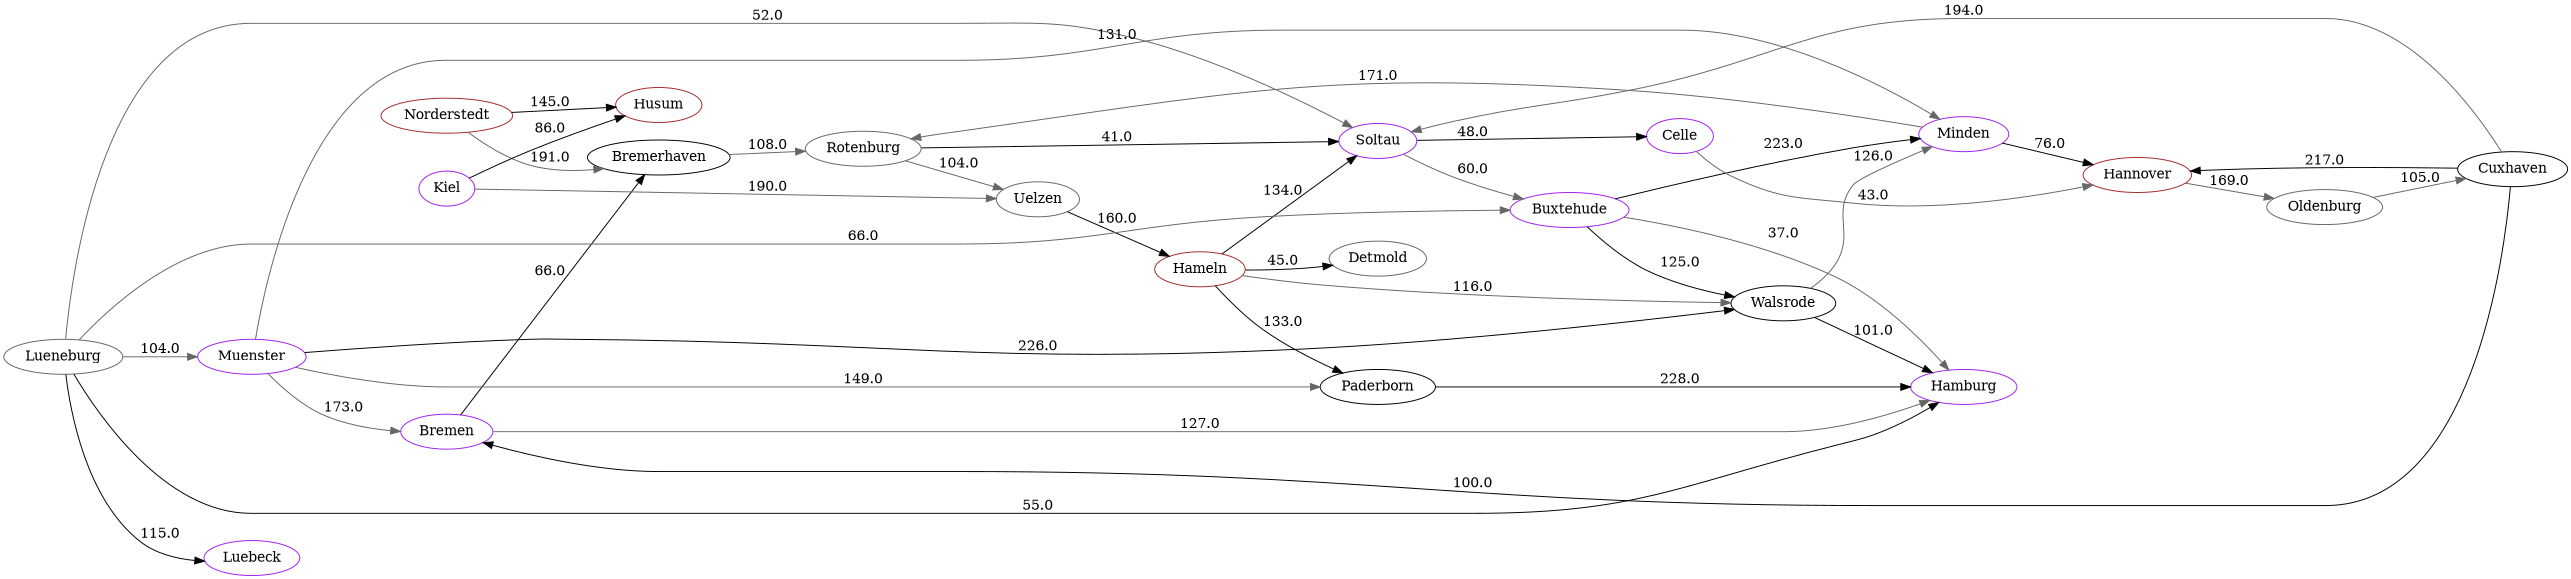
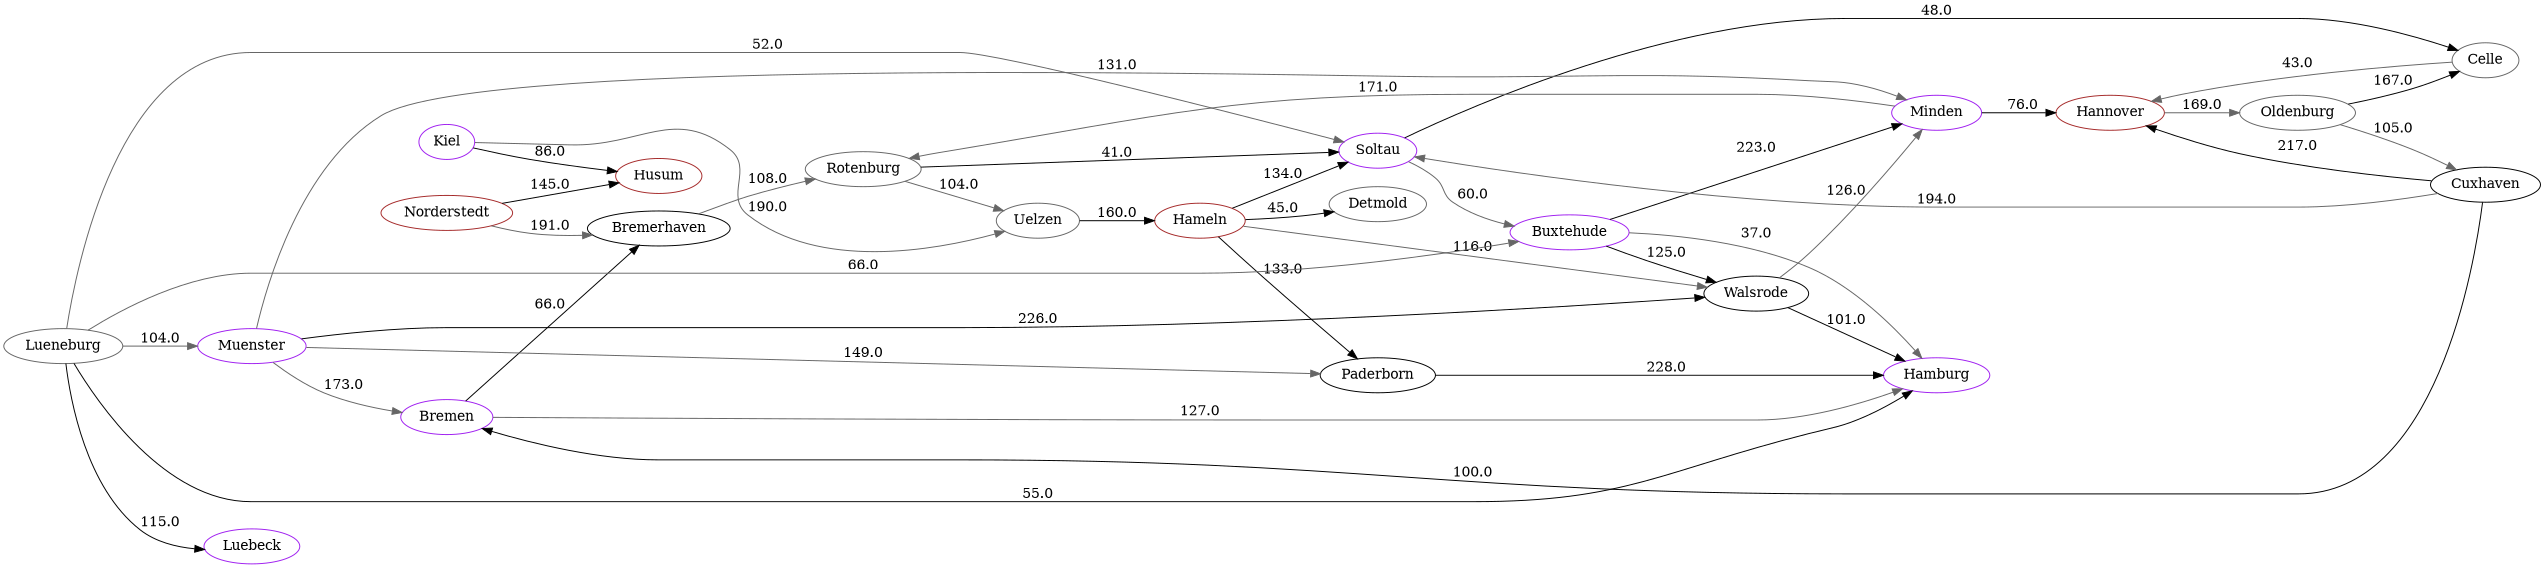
edge "Oldenburg" -> "Celle": added, label "167.0"
node "Celle": color purple -> gray40
